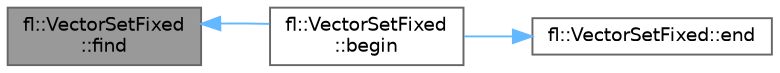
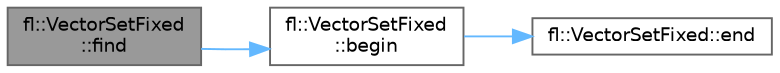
edge "fl::VectorSetFixed ::begin" -> "fl::VectorSetFixed ::find": reversed
